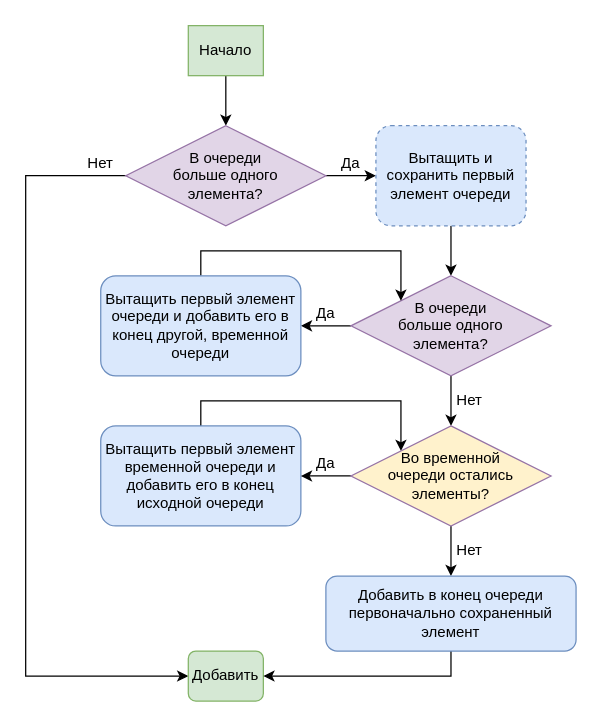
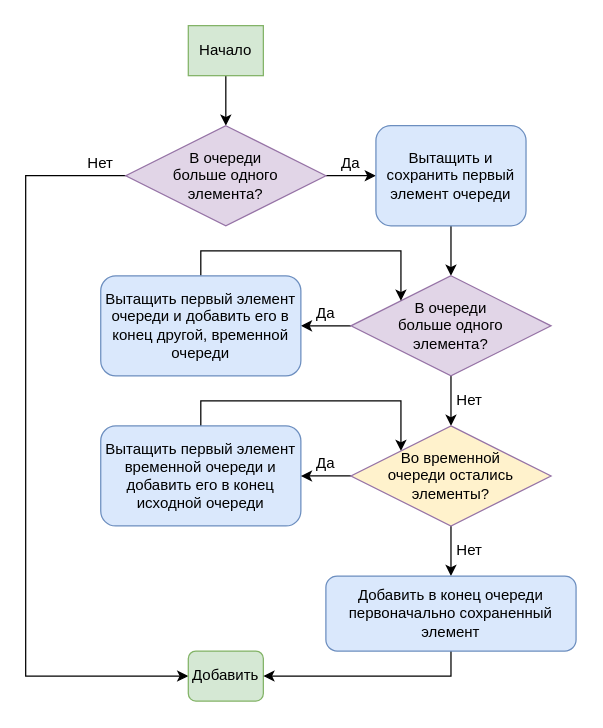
node "Вытащить и сохранить первый элемент очереди": style dashed -> solid
